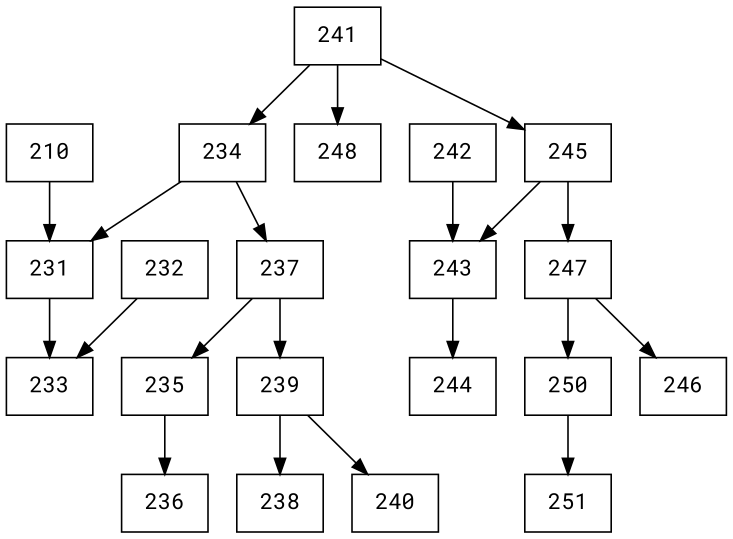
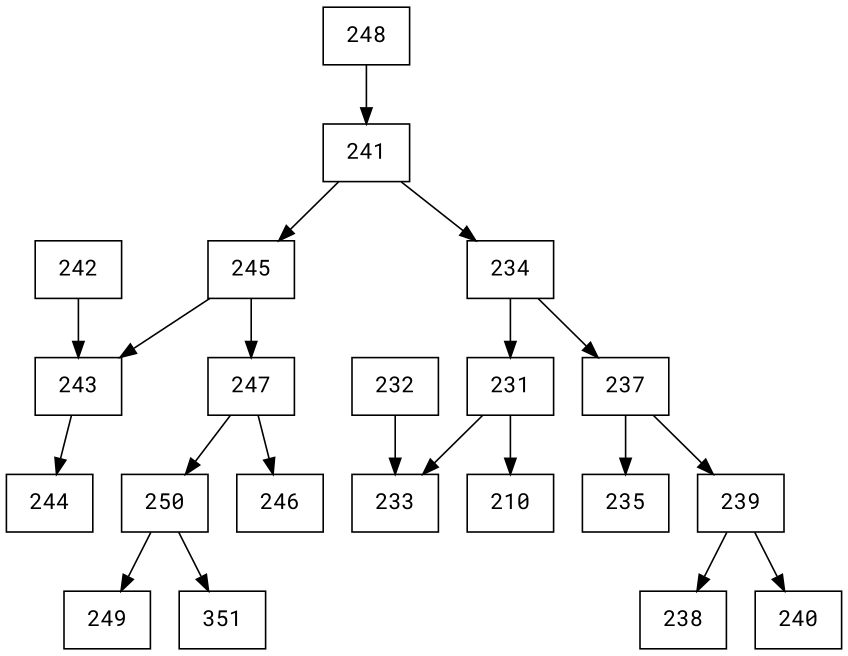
edge "241" -> "248": reversed
edge "210" -> "231": reversed
node "236": removed
node "251": label "251" -> "351"
node "249": added
